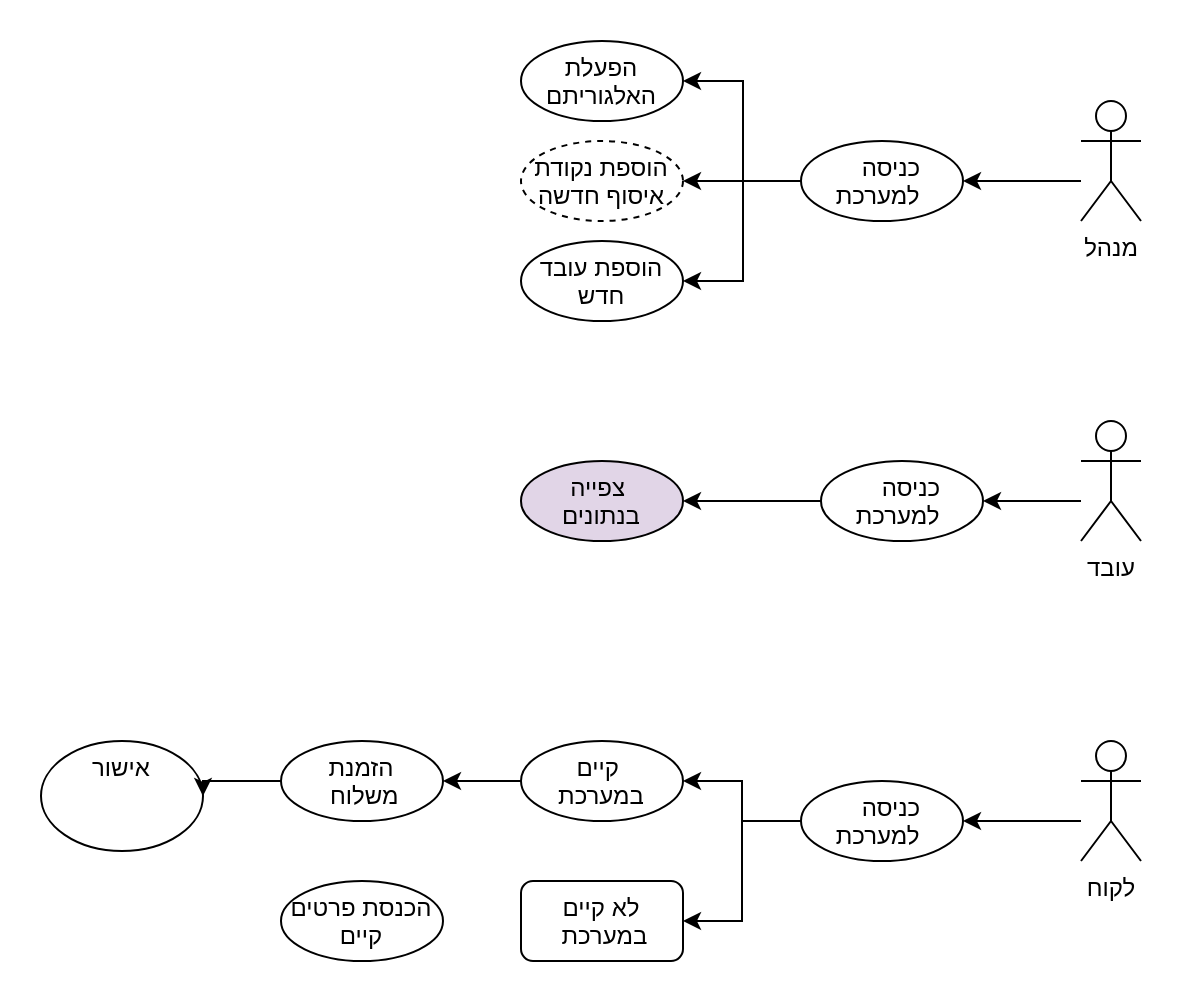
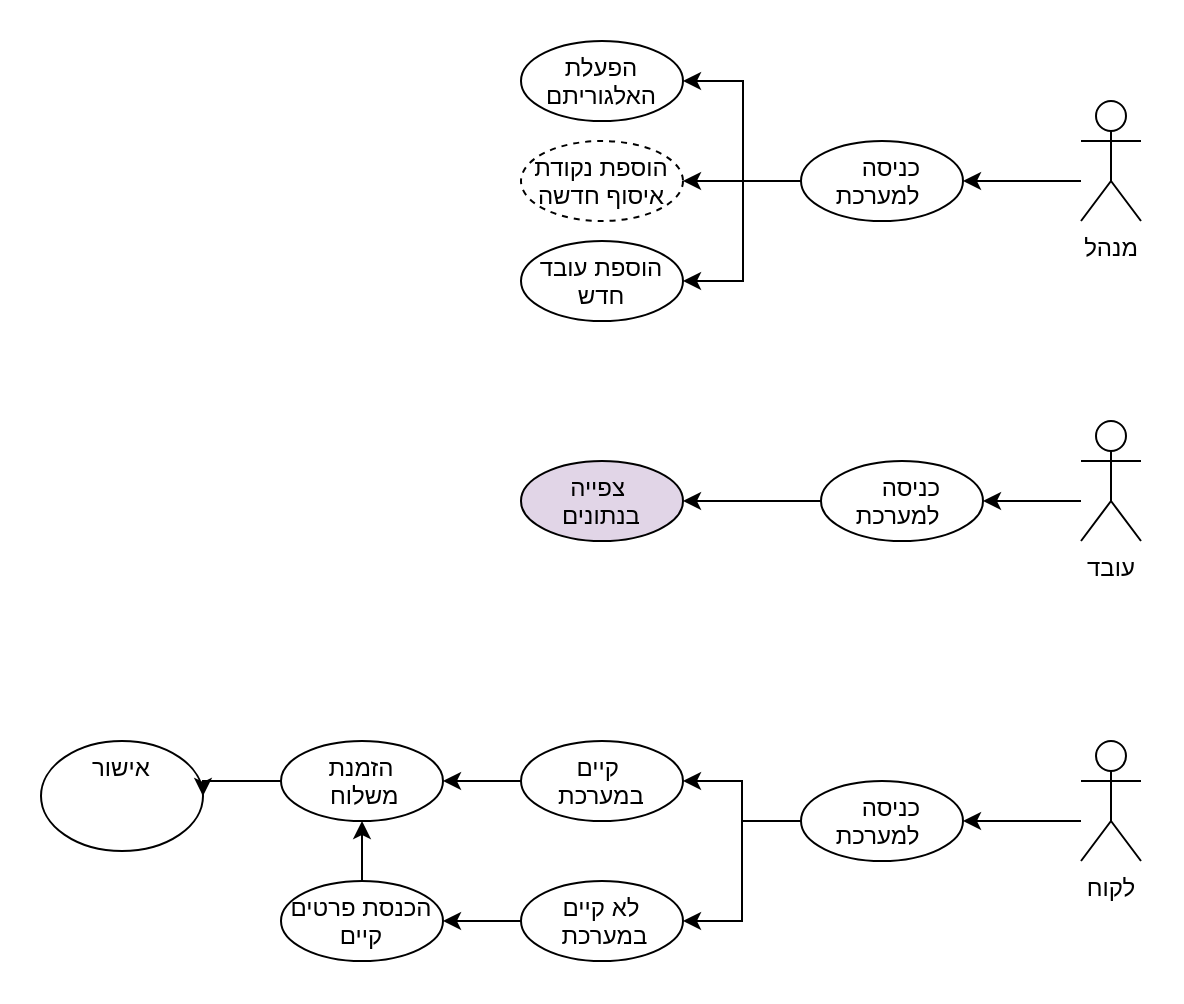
edge "הכנסת פרטים קיים" -> "הזמנת משלוח": added
edge "לא קיים במערכת" -> "הכנסת פרטים קיים": added
node "לא קיים במערכת": shape rounded rectangle -> ellipse
